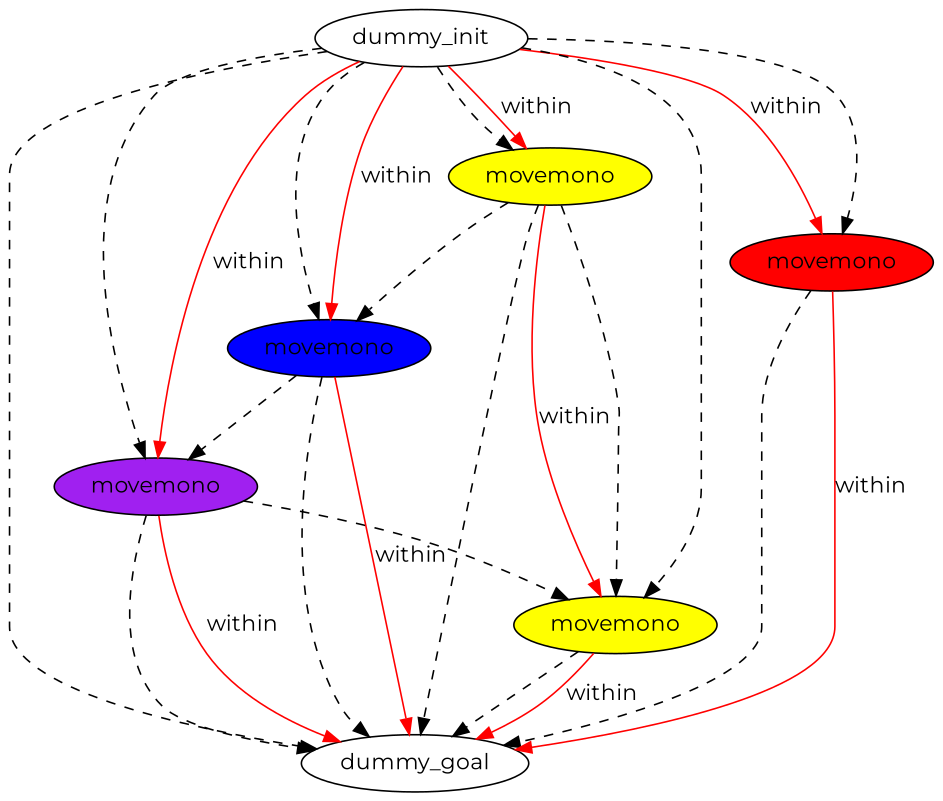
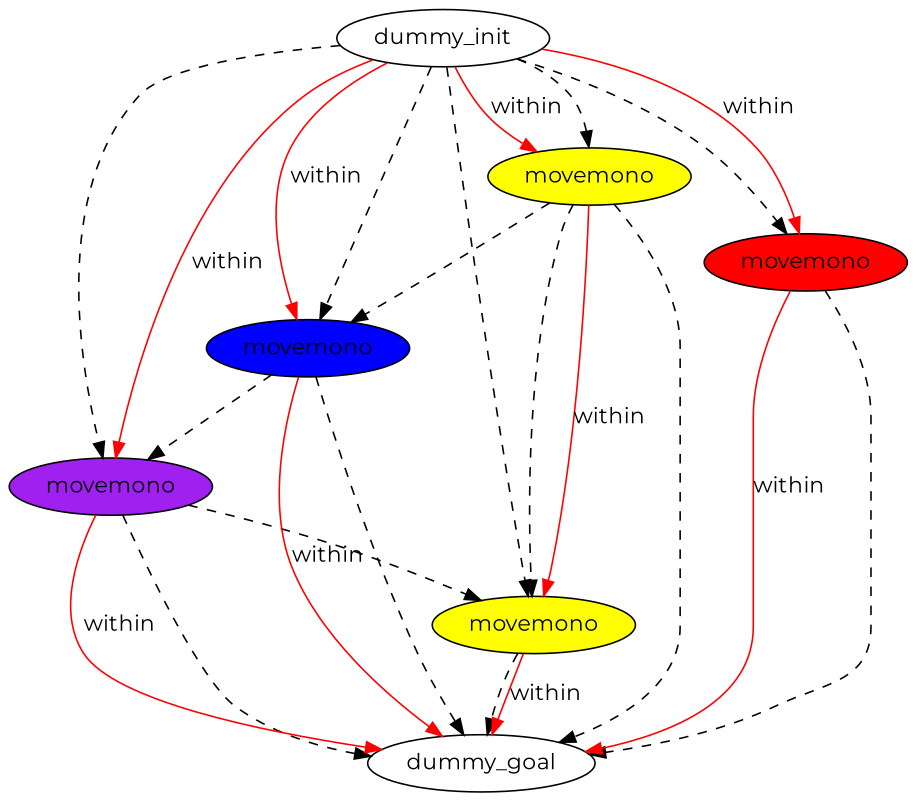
edge "dummy_init" -> "dummy_goal": removed
